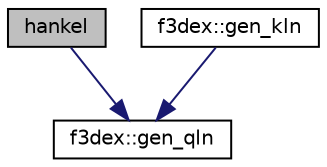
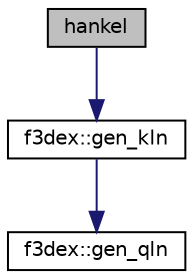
edge "hankel" -> "f3dex::gen_qln": now "hankel" -> "f3dex::gen_kln"
